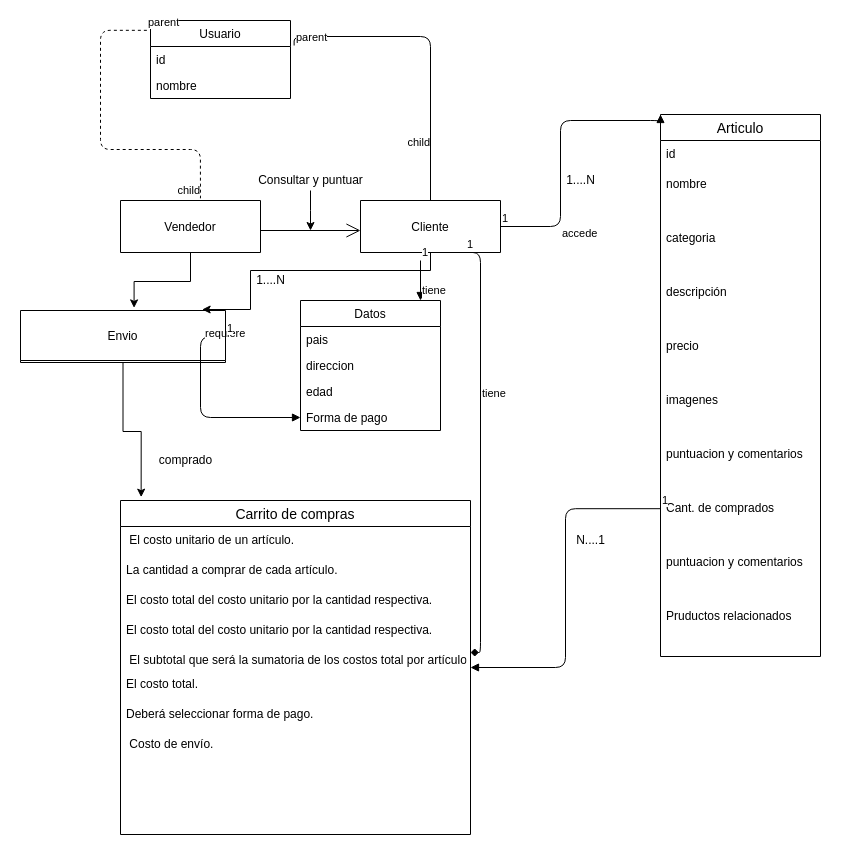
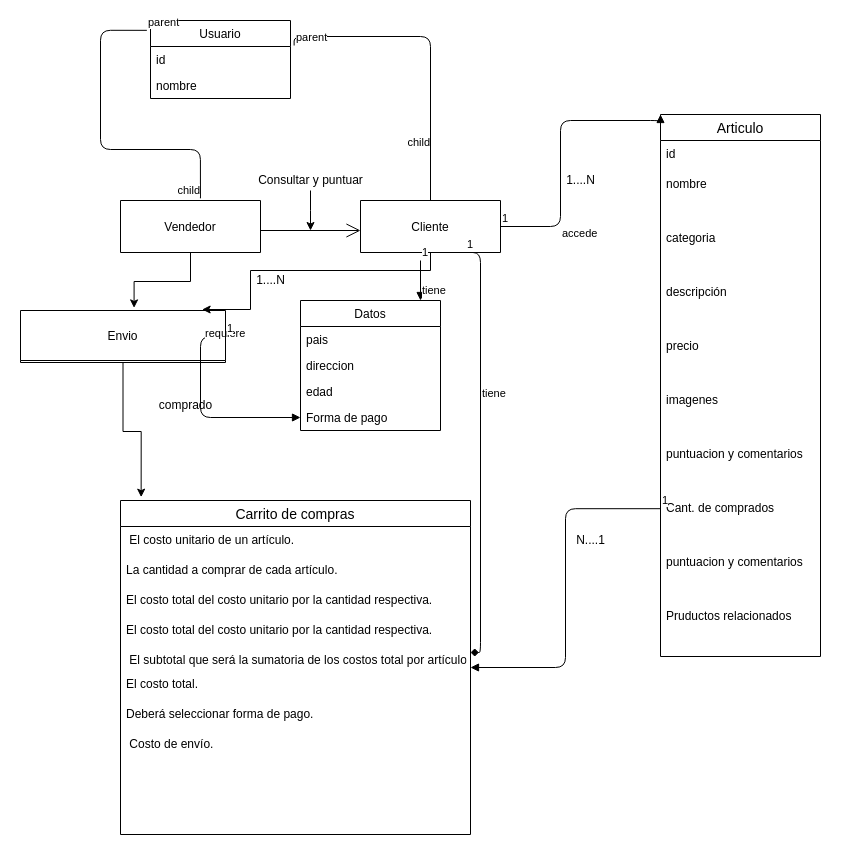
edge "Usuario" -- "Vendedor": style dashed -> solid
node "comprado": moved (186, 461) -> (186, 406)
